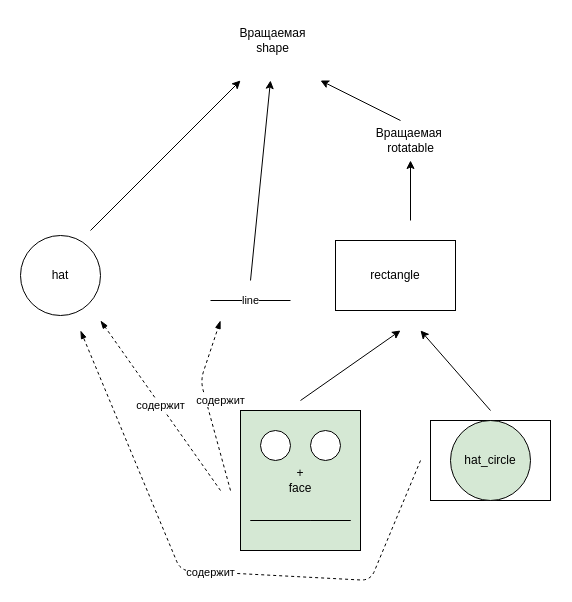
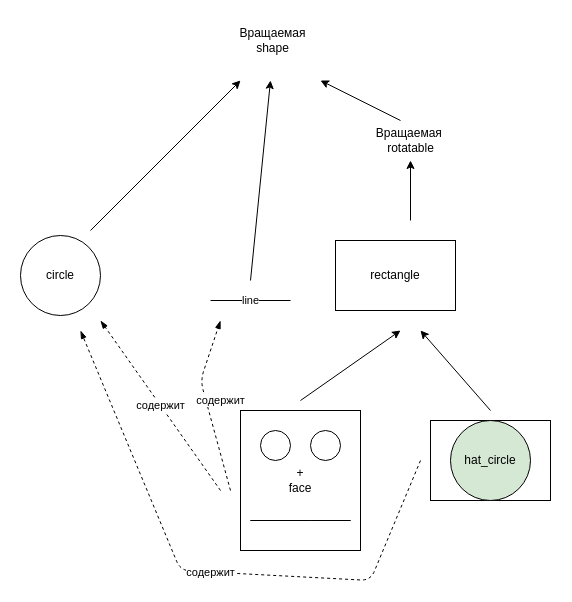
node "hat": label "hat" -> "circle"
node "+ face": fillcolor #d5e8d4 -> #ffffff
